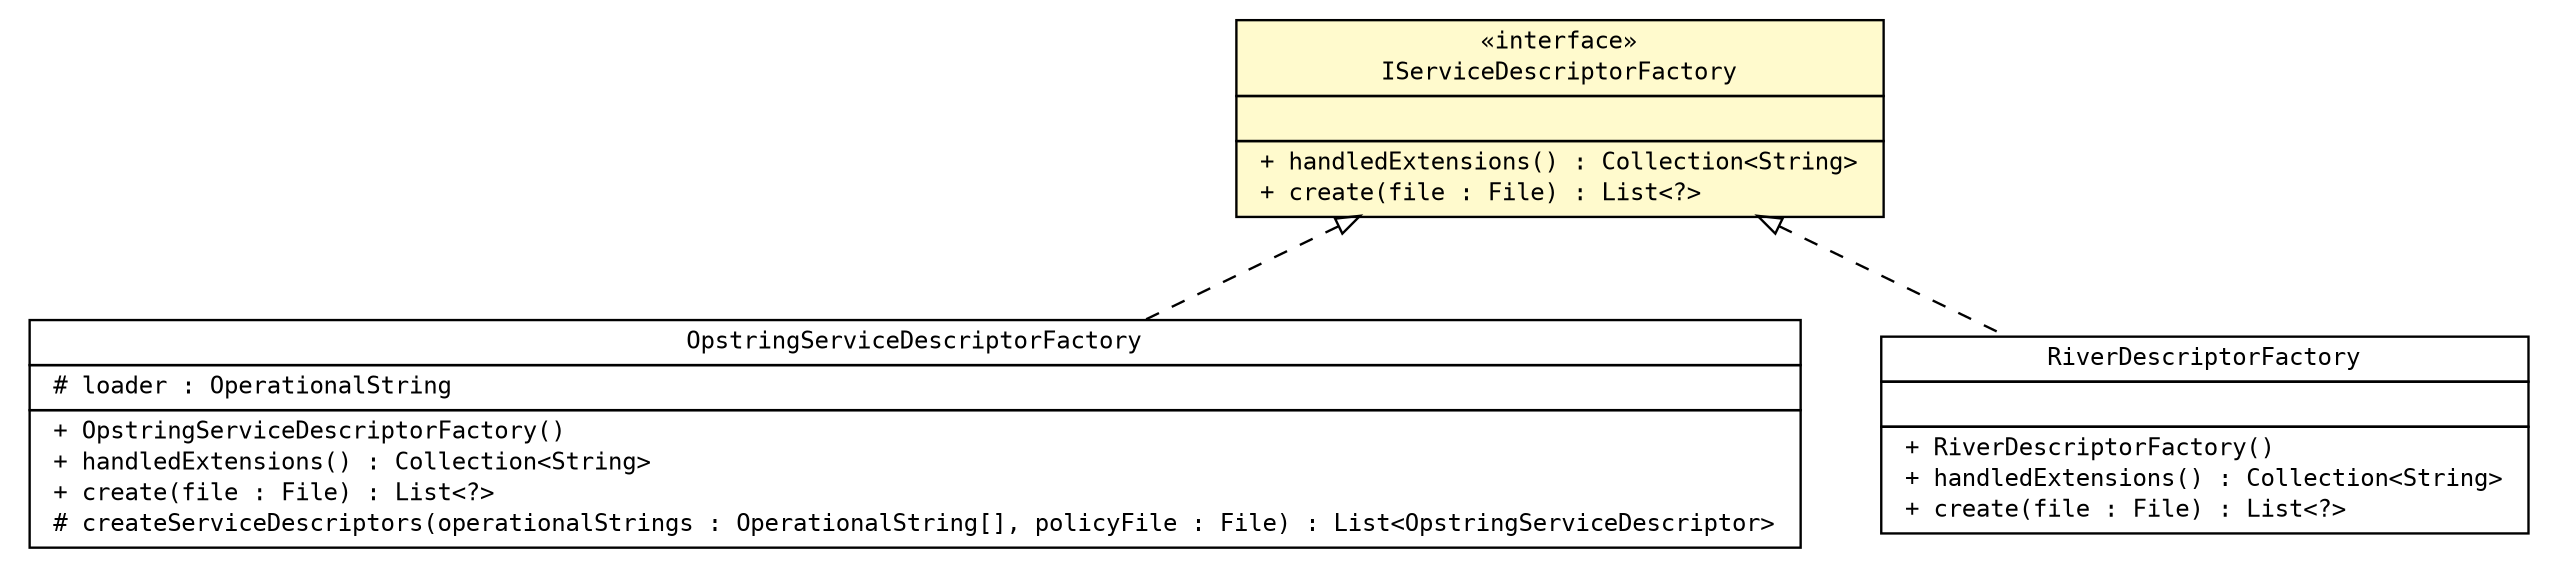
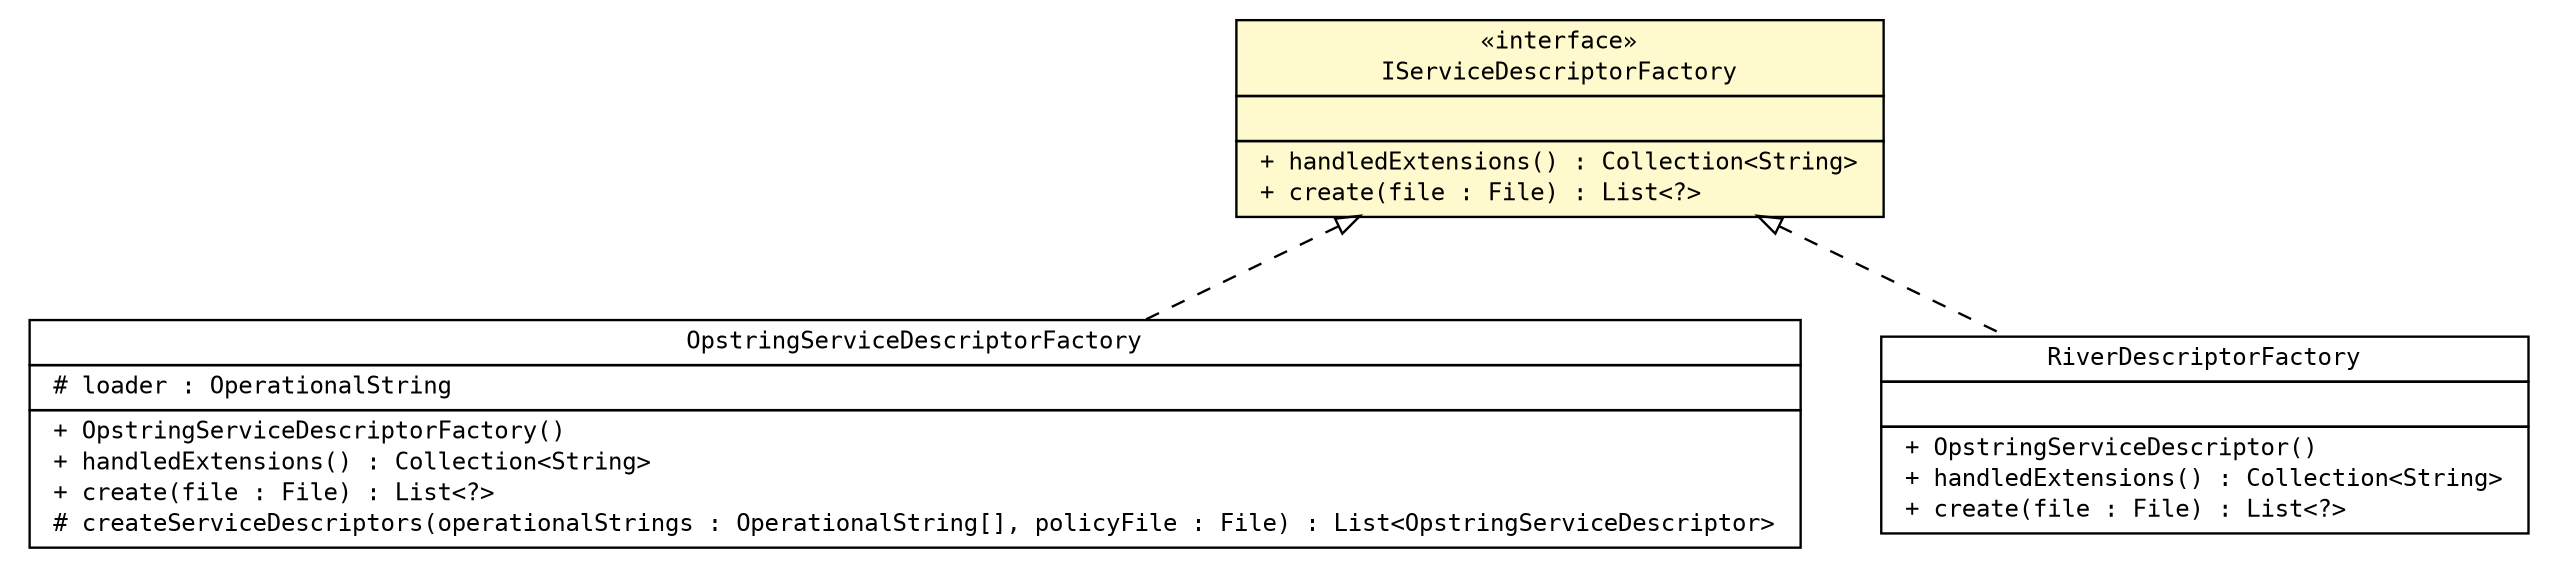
node "RiverDescriptorFactory": text "+ RiverDescriptorFactory()" -> "+ OpstringServiceDescriptor()"
